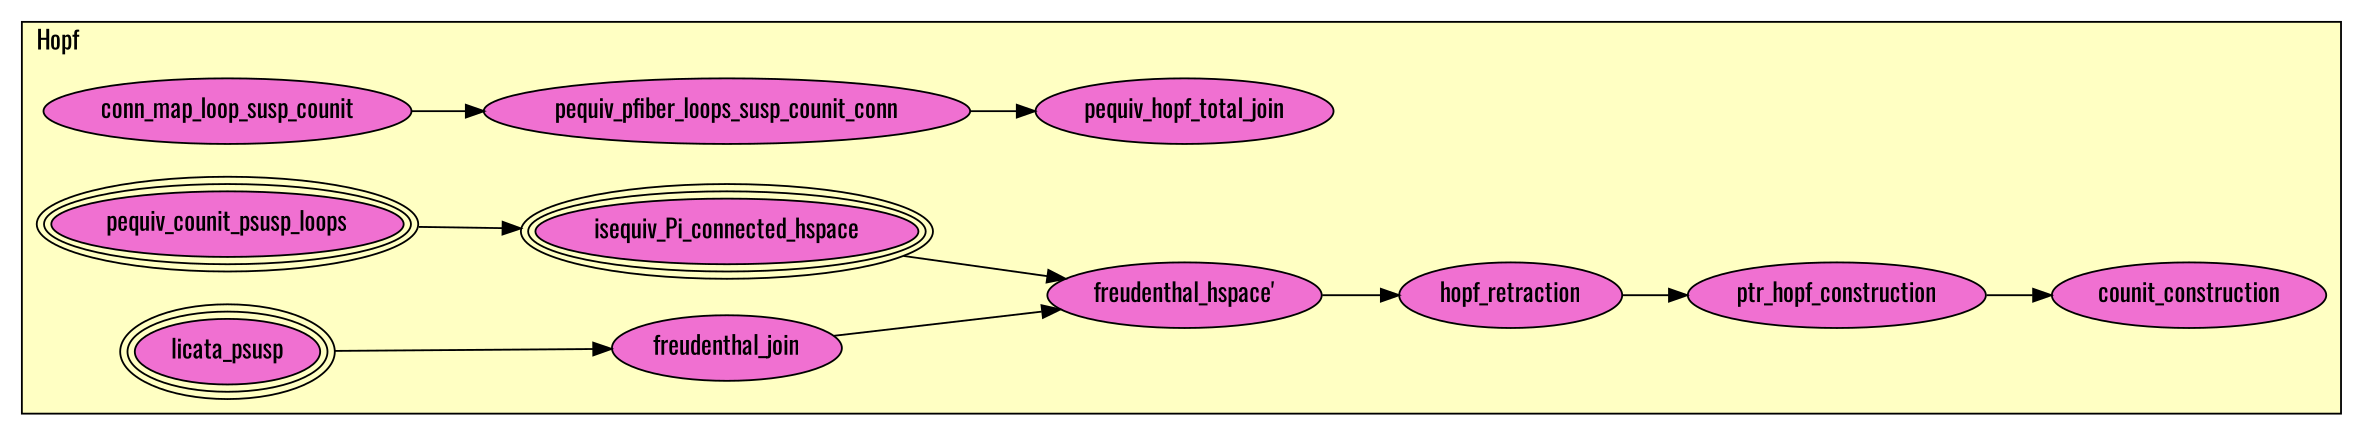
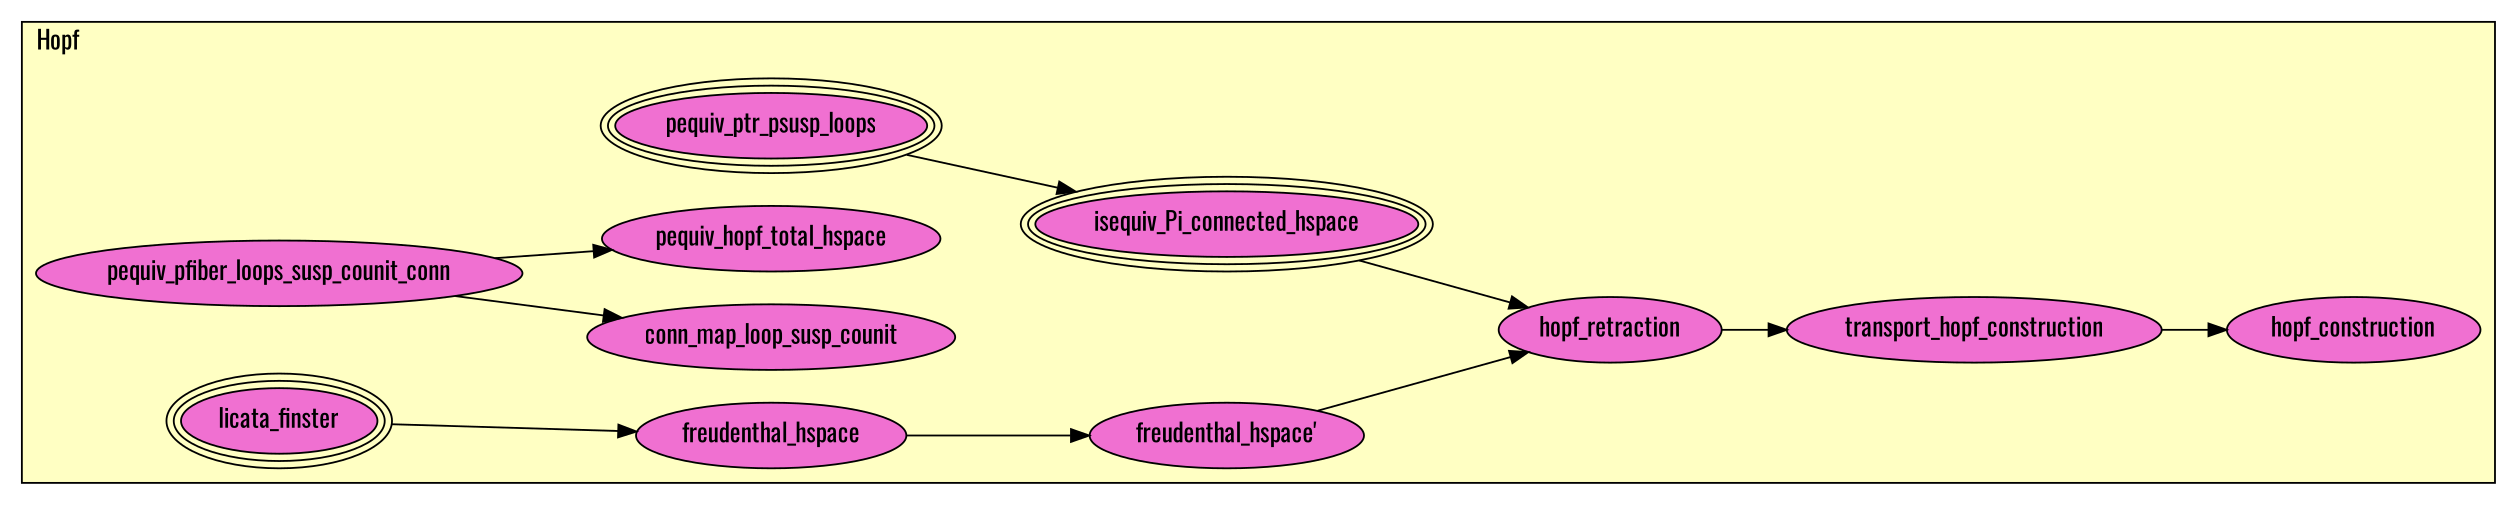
edge "conn_map_loop_susp_counit" -> "pequiv_pfiber_loops_susp_counit_conn": reversed
node "pequiv_hopf_total_join": label "pequiv_hopf_total_join" -> "pequiv_hopf_total_hspace"
node "pequiv_counit_psusp_loops": label "pequiv_counit_psusp_loops" -> "pequiv_ptr_psusp_loops"
edge "isequiv_Pi_connected_hspace" -> "freudenthal_hspace'": now "isequiv_Pi_connected_hspace" -> "hopf_retraction"
node "ptr_hopf_construction": label "ptr_hopf_construction" -> "transport_hopf_construction"
node "counit_construction": label "counit_construction" -> "hopf_construction"
node "freudenthal_join": label "freudenthal_join" -> "freudenthal_hspace"
node "licata_psusp": label "licata_psusp" -> "licata_finster"
